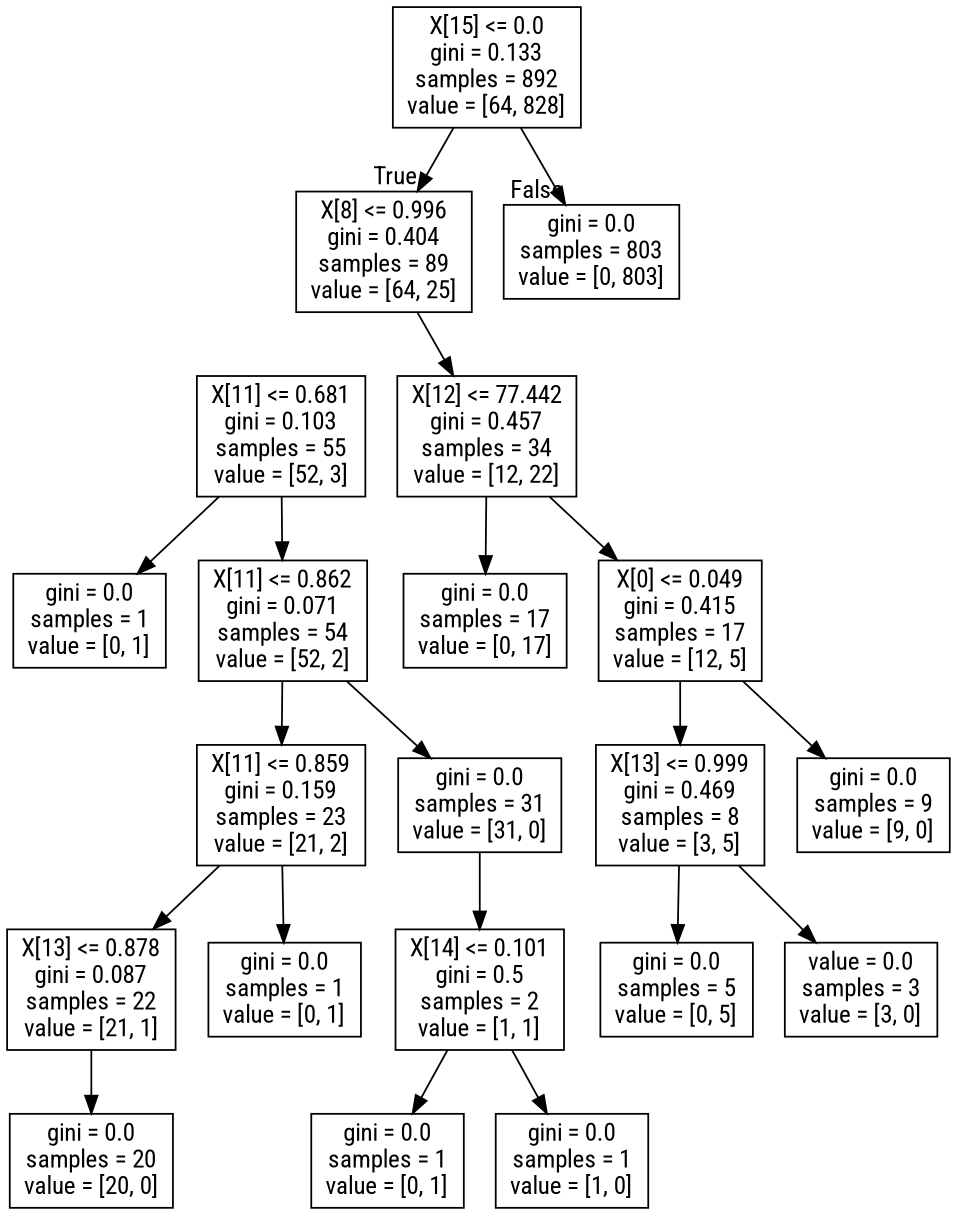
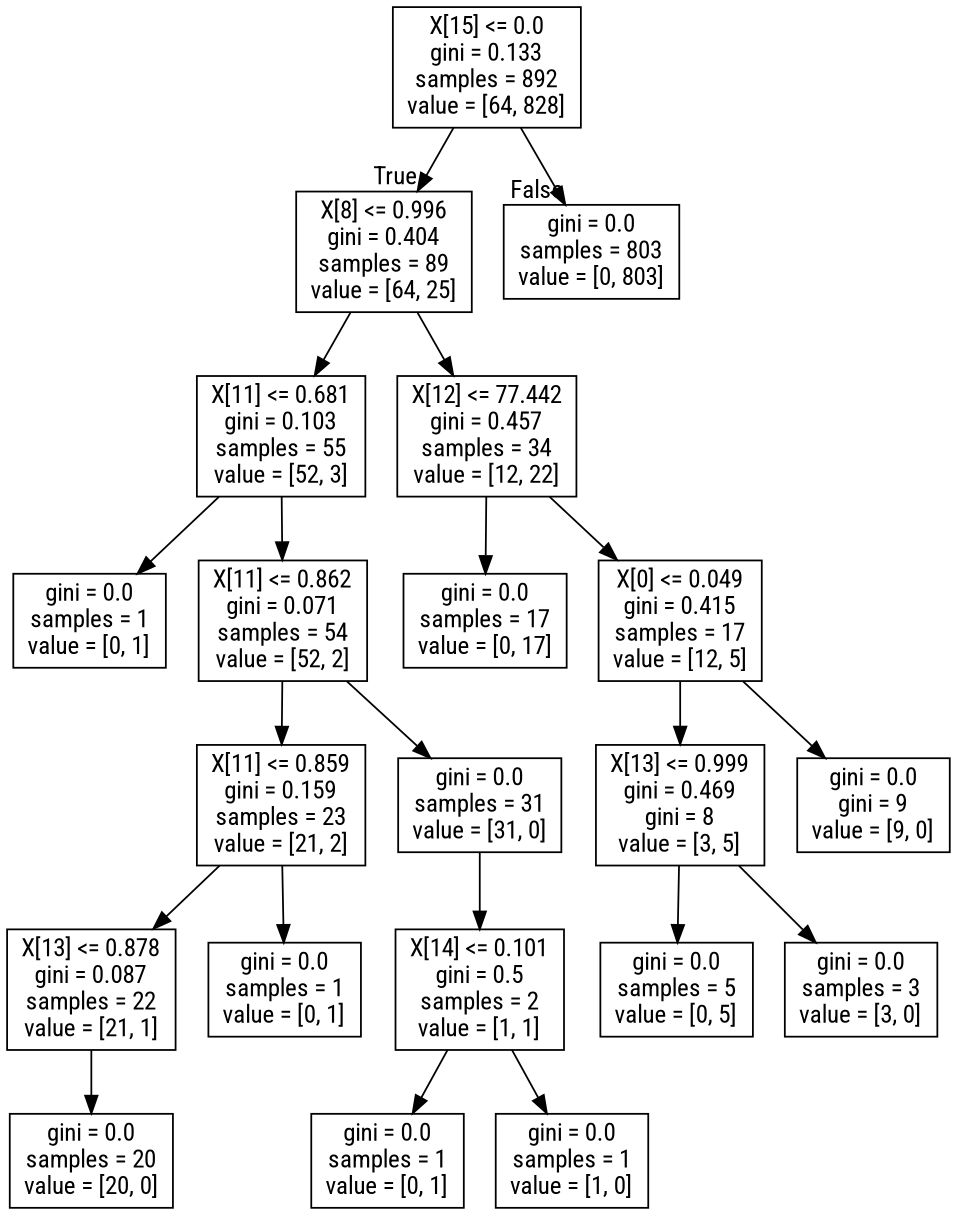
edge "X[8] <= 0.996 gini = 0.404 samples = 89 value = [64, 25]" -> "X[11] <= 0.681 gini = 0.103 samples = 55 value = [52, 3]": added
node "X[13] <= 0.999 gini = 0.469 samples = 8 value = [3, 5]": label "X[13] <= 0.999 gini = 0.469 samples = 8 value = [3, 5]" -> "X[13] <= 0.999 gini = 0.469 gini = 8 value = [3, 5]"
node "gini = 0.0 samples = 9 value = [9, 0]": label "gini = 0.0 samples = 9 value = [9, 0]" -> "gini = 0.0 gini = 9 value = [9, 0]"
node "value = 0.0 samples = 3 value = [3, 0]": label "value = 0.0 samples = 3 value = [3, 0]" -> "gini = 0.0 samples = 3 value = [3, 0]"
